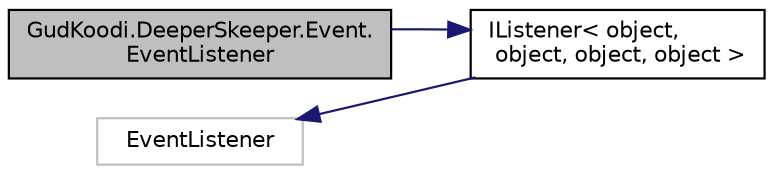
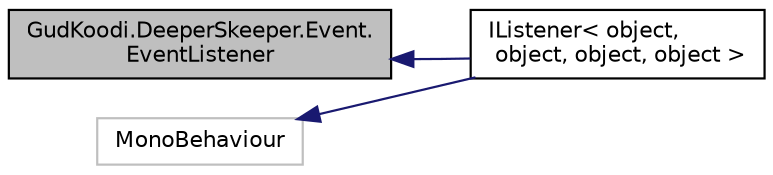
edge "GudKoodi.DeeperSkeeper.Event. EventListener" -> "IListener< object, object, object, object >": reversed
node "EventListener": label "EventListener" -> "MonoBehaviour"
